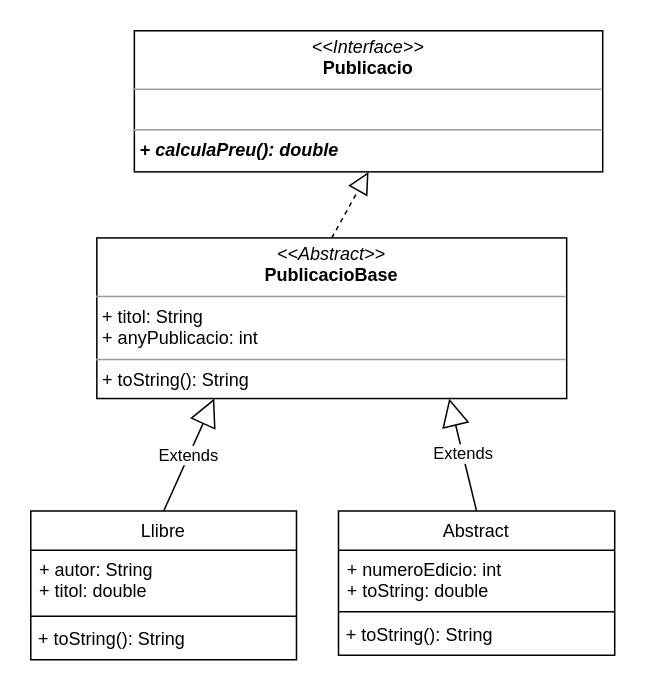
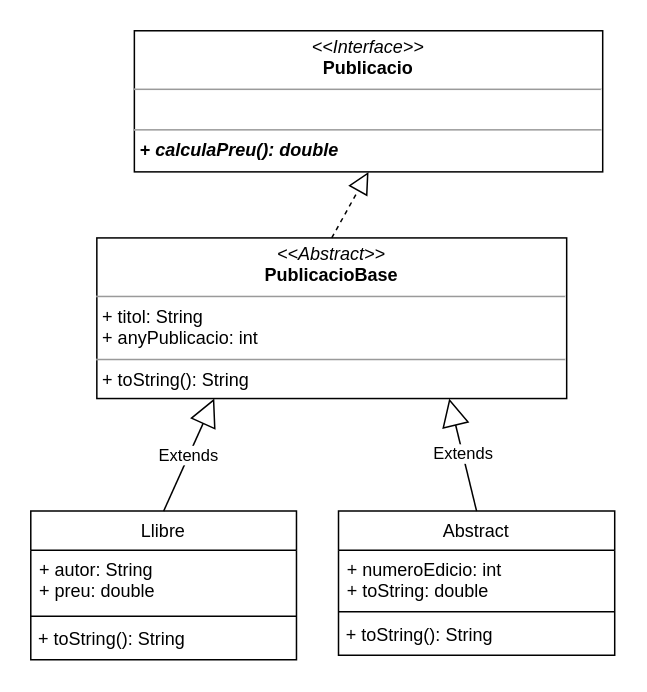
node "+ autor: String + titol: double": label "+ autor: String + titol: double" -> "+ autor: String + preu: double"
